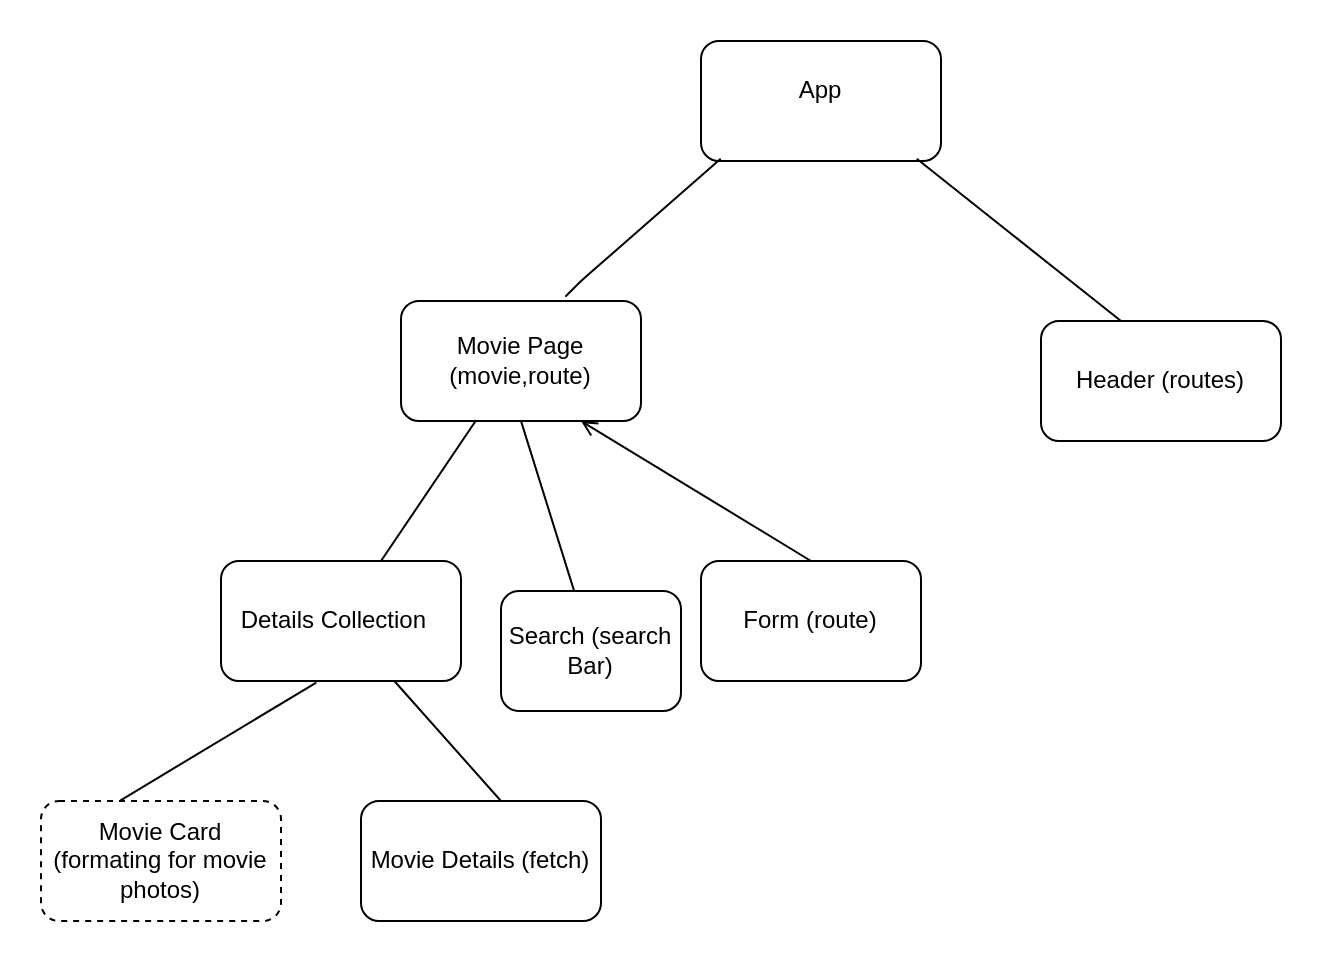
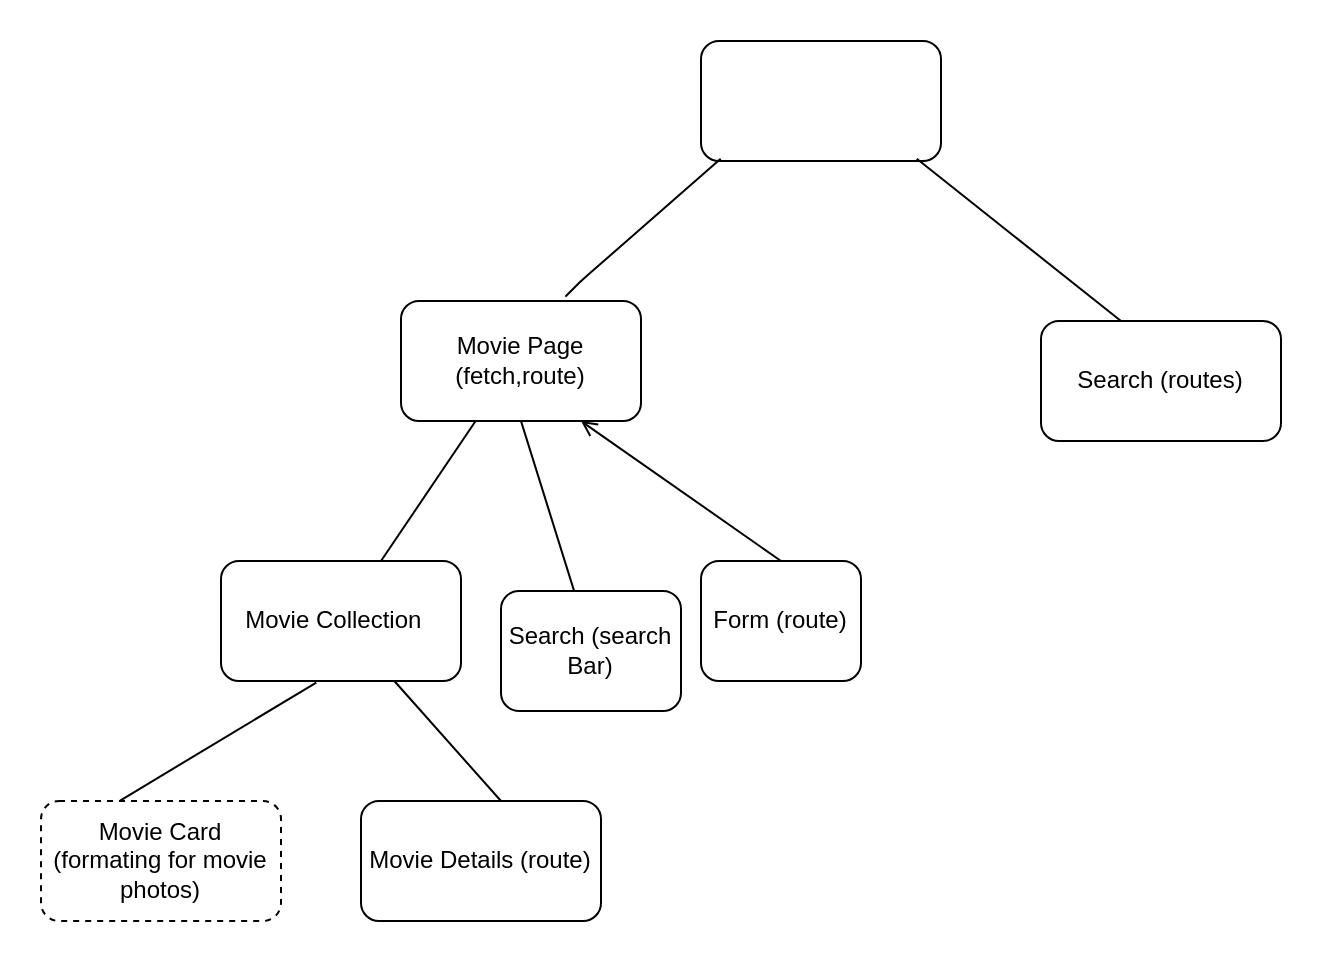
node "App": removed
node "Movie Page (movie,route)": label "Movie Page (movie,route)" -> "Movie Page (fetch,route)"
node "Header (routes)": label "Header (routes)" -> "Search (routes)"
node "Details Collection": label "Details Collection" -> "Movie Collection"
node "Form (route)": size 220x120 -> 160x120
node "Movie Details (fetch)": label "Movie Details (fetch)" -> "Movie Details (route)"
